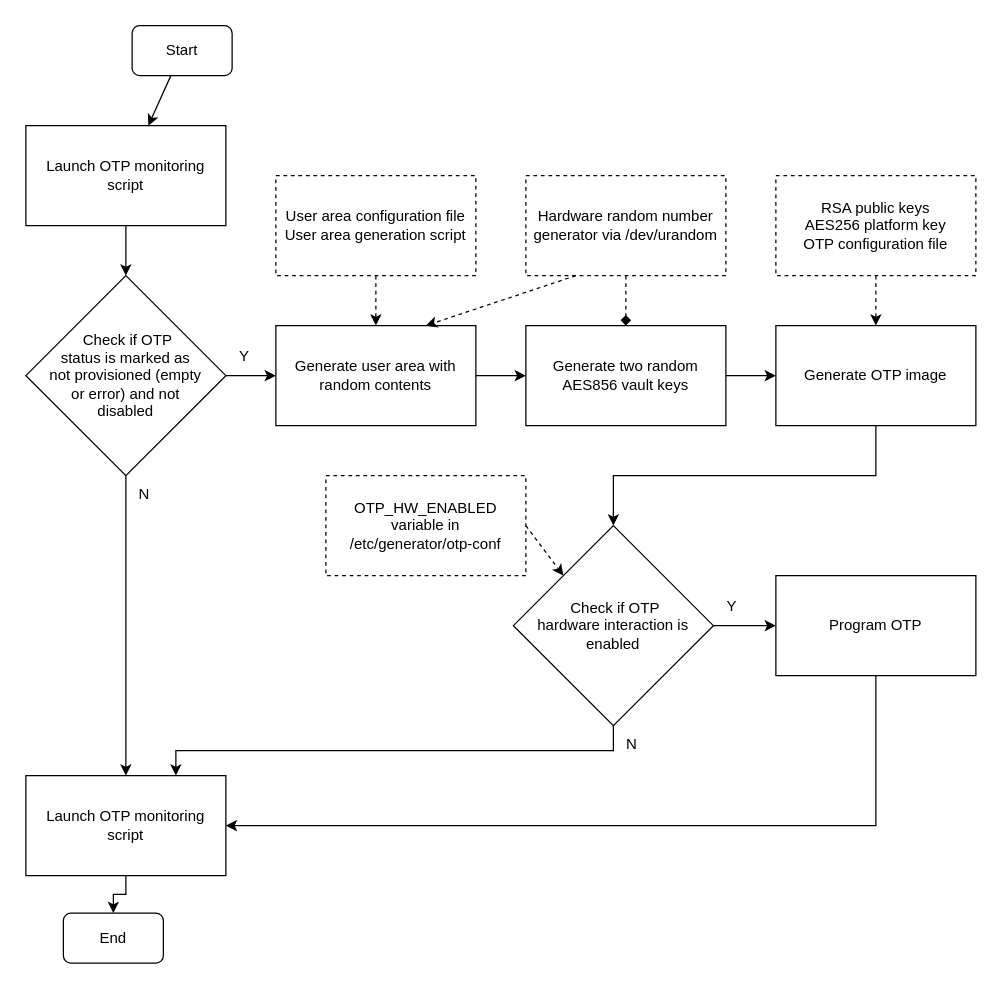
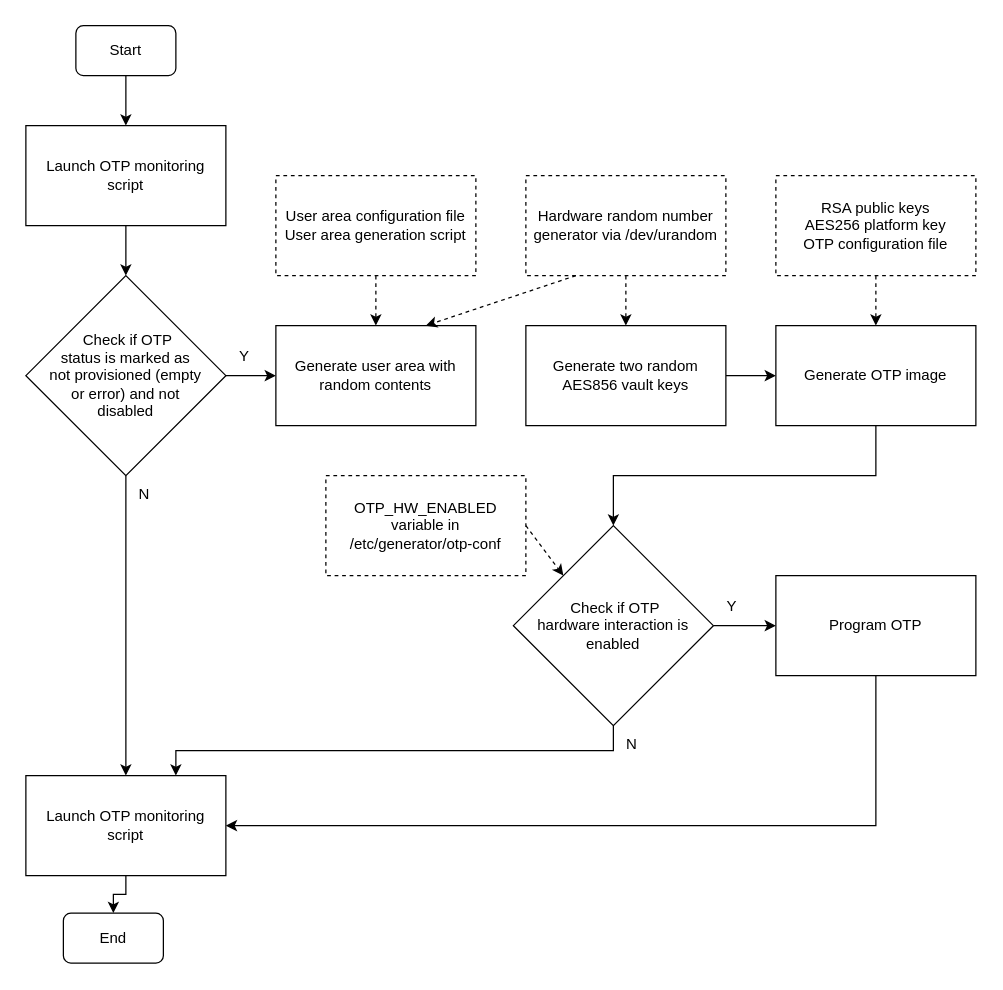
node "Start": moved (182, 51) -> (126, 51)
edge "Hardware random number generator via /dev/urandom" -> "Generate two random AES856 vault keys": arrowhead diamond -> classic
edge "Generate user area with random contents" -> "Generate two random AES856 vault keys": removed
